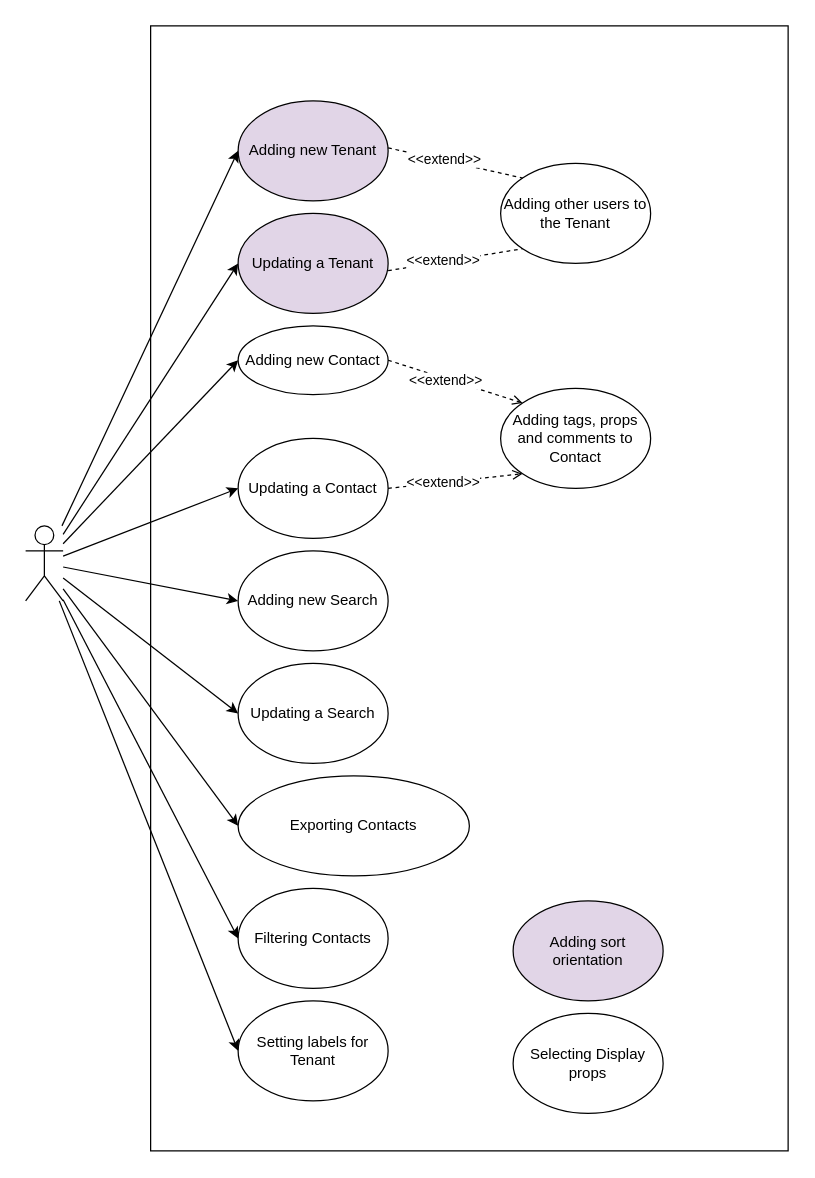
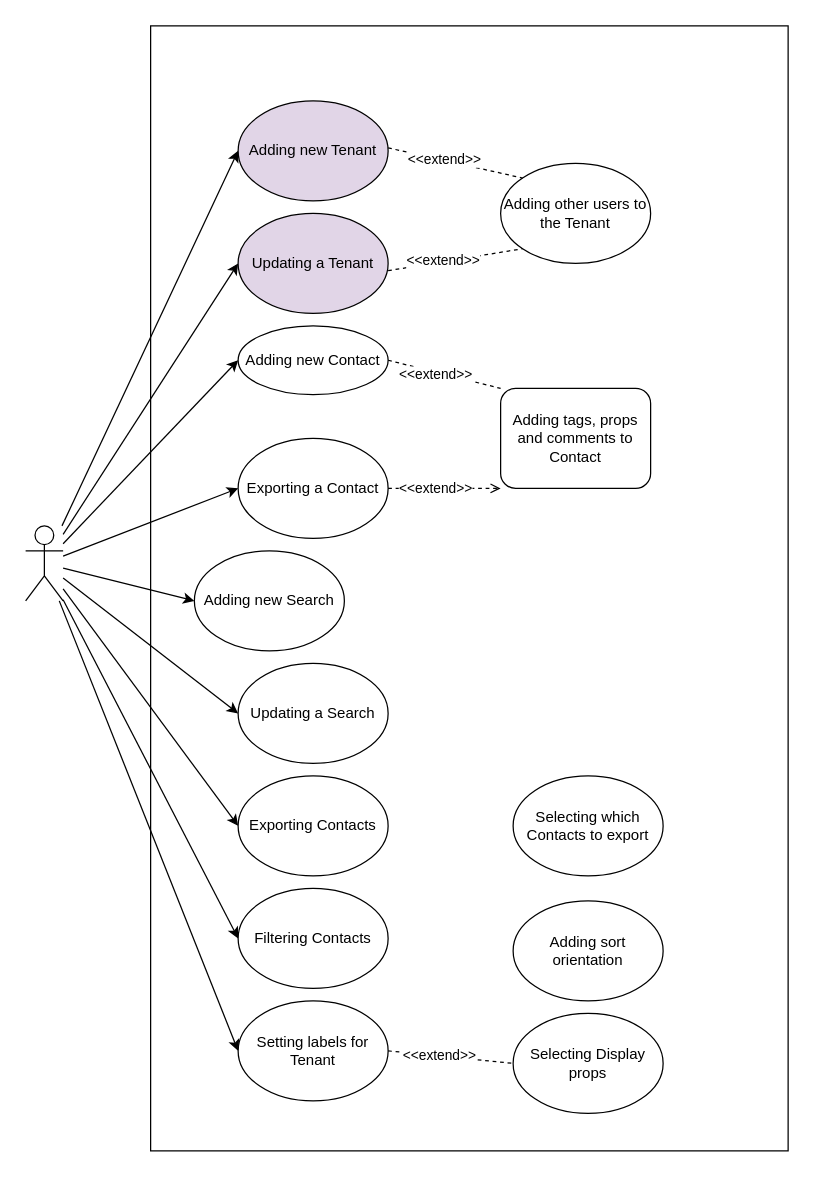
edge "Adding new Contact" -> "Adding tags, props and comments to Contact": arrowhead open -> none
node "Adding tags, props and comments to Contact": shape ellipse -> rounded rectangle
node "Updating a Contact": label "Updating a Contact" -> "Exporting a Contact"
node "Adding new Search": moved (313, 601) -> (269, 601)
node "Exporting Contacts": size 231x100 -> 150x100
node "Selecting which Contacts to export": added
node "Adding sort orientation": fillcolor #e1d5e7 -> #ffffff
edge "Setting labels for Tenant" -- "Selecting Display props": added, label "<<extend>>"
